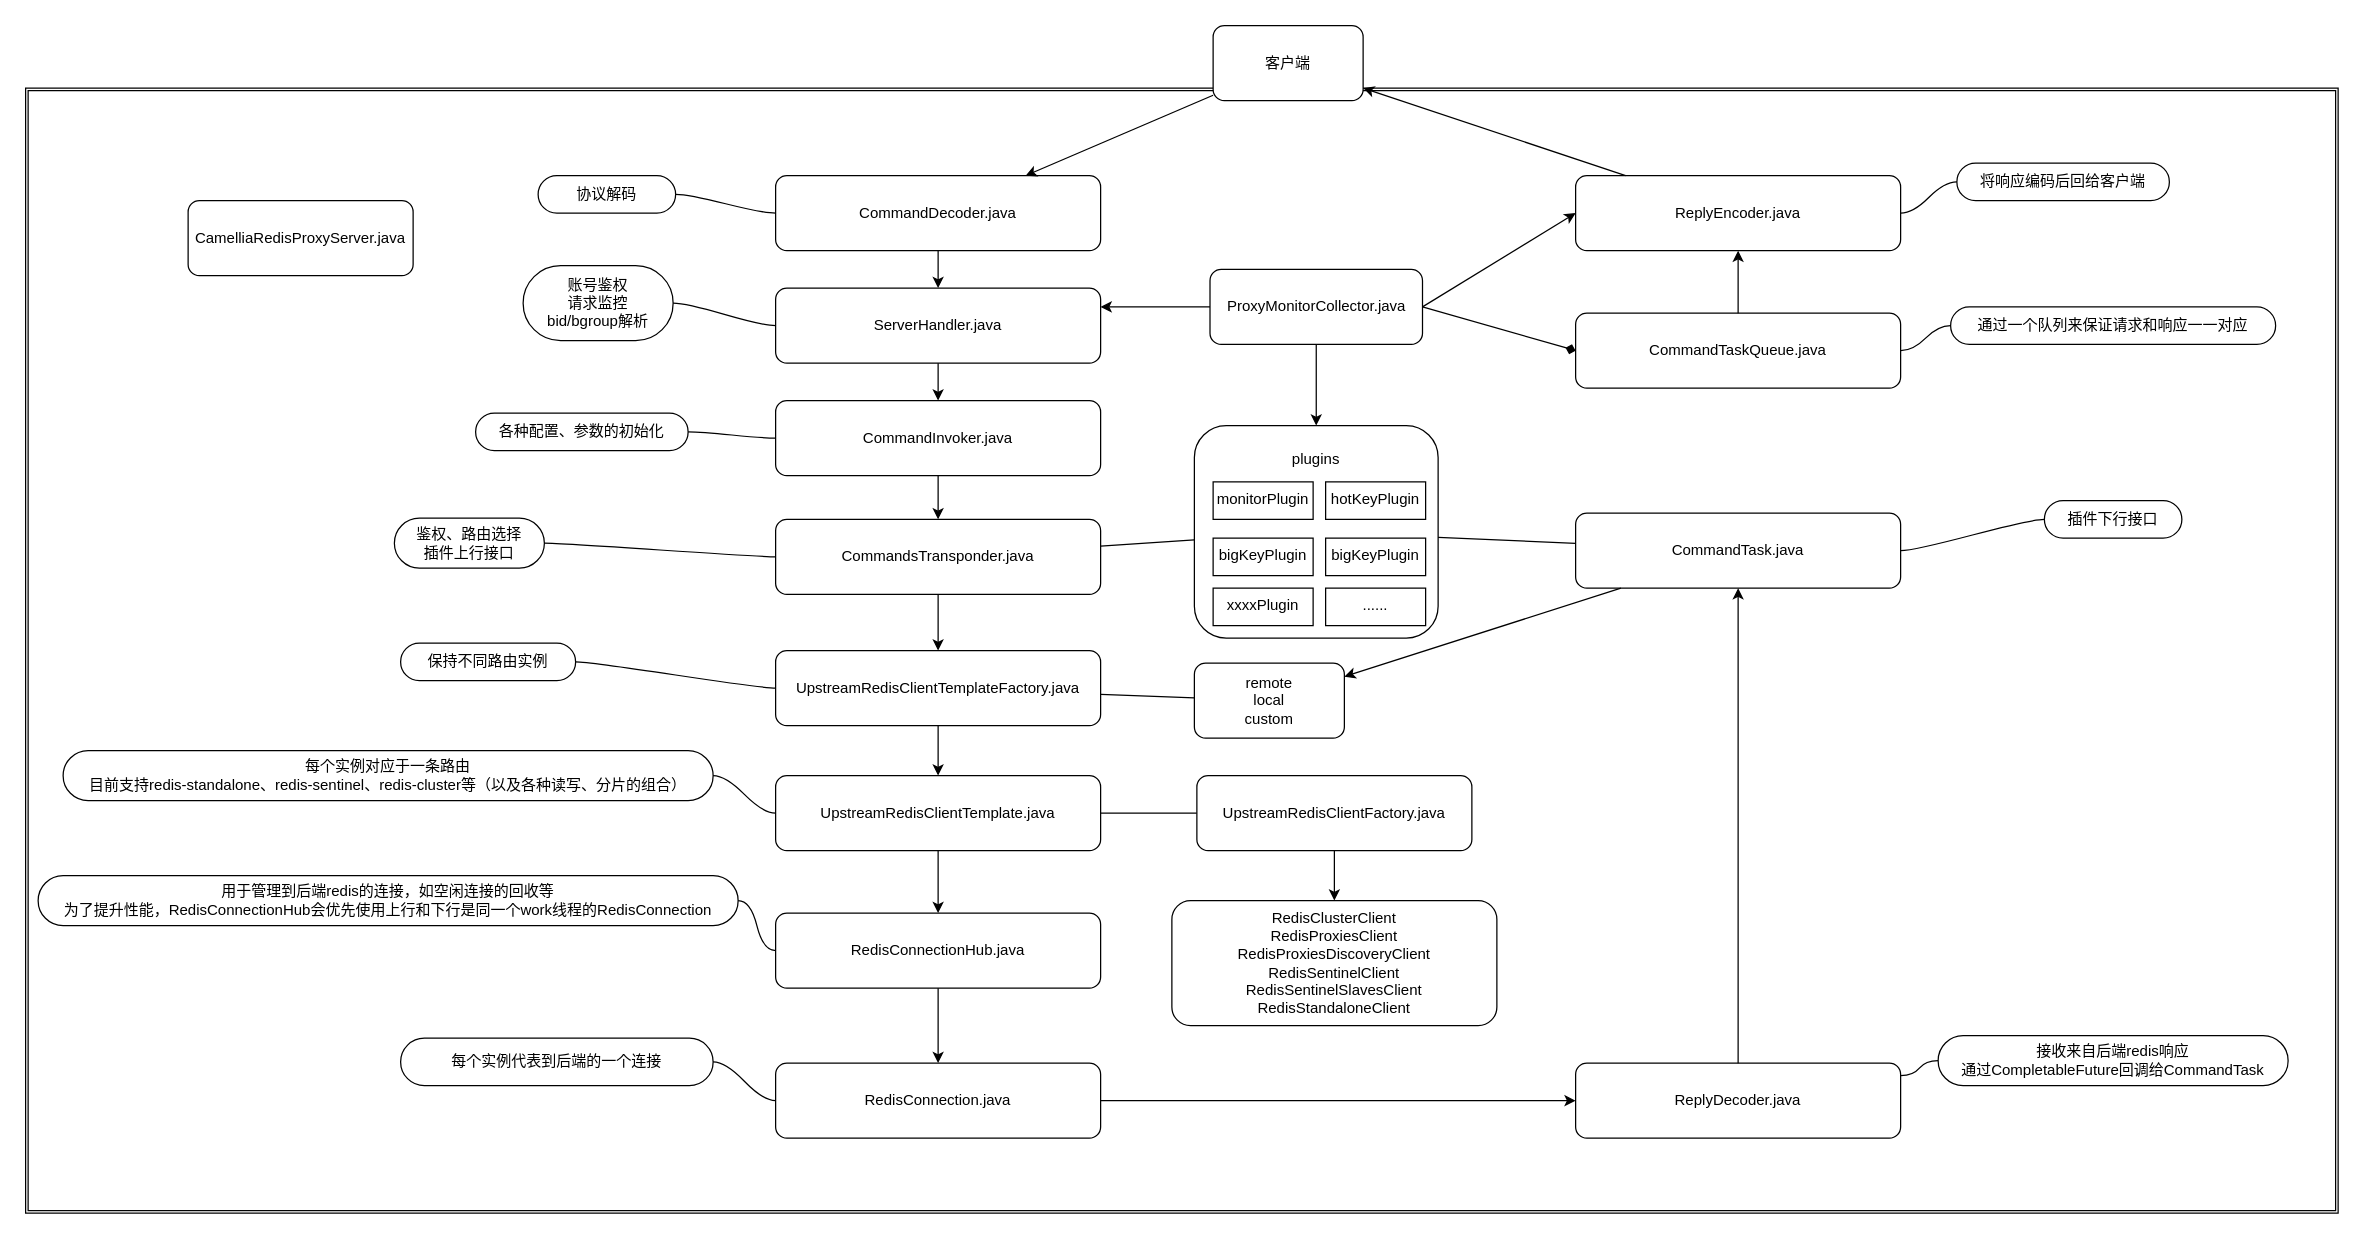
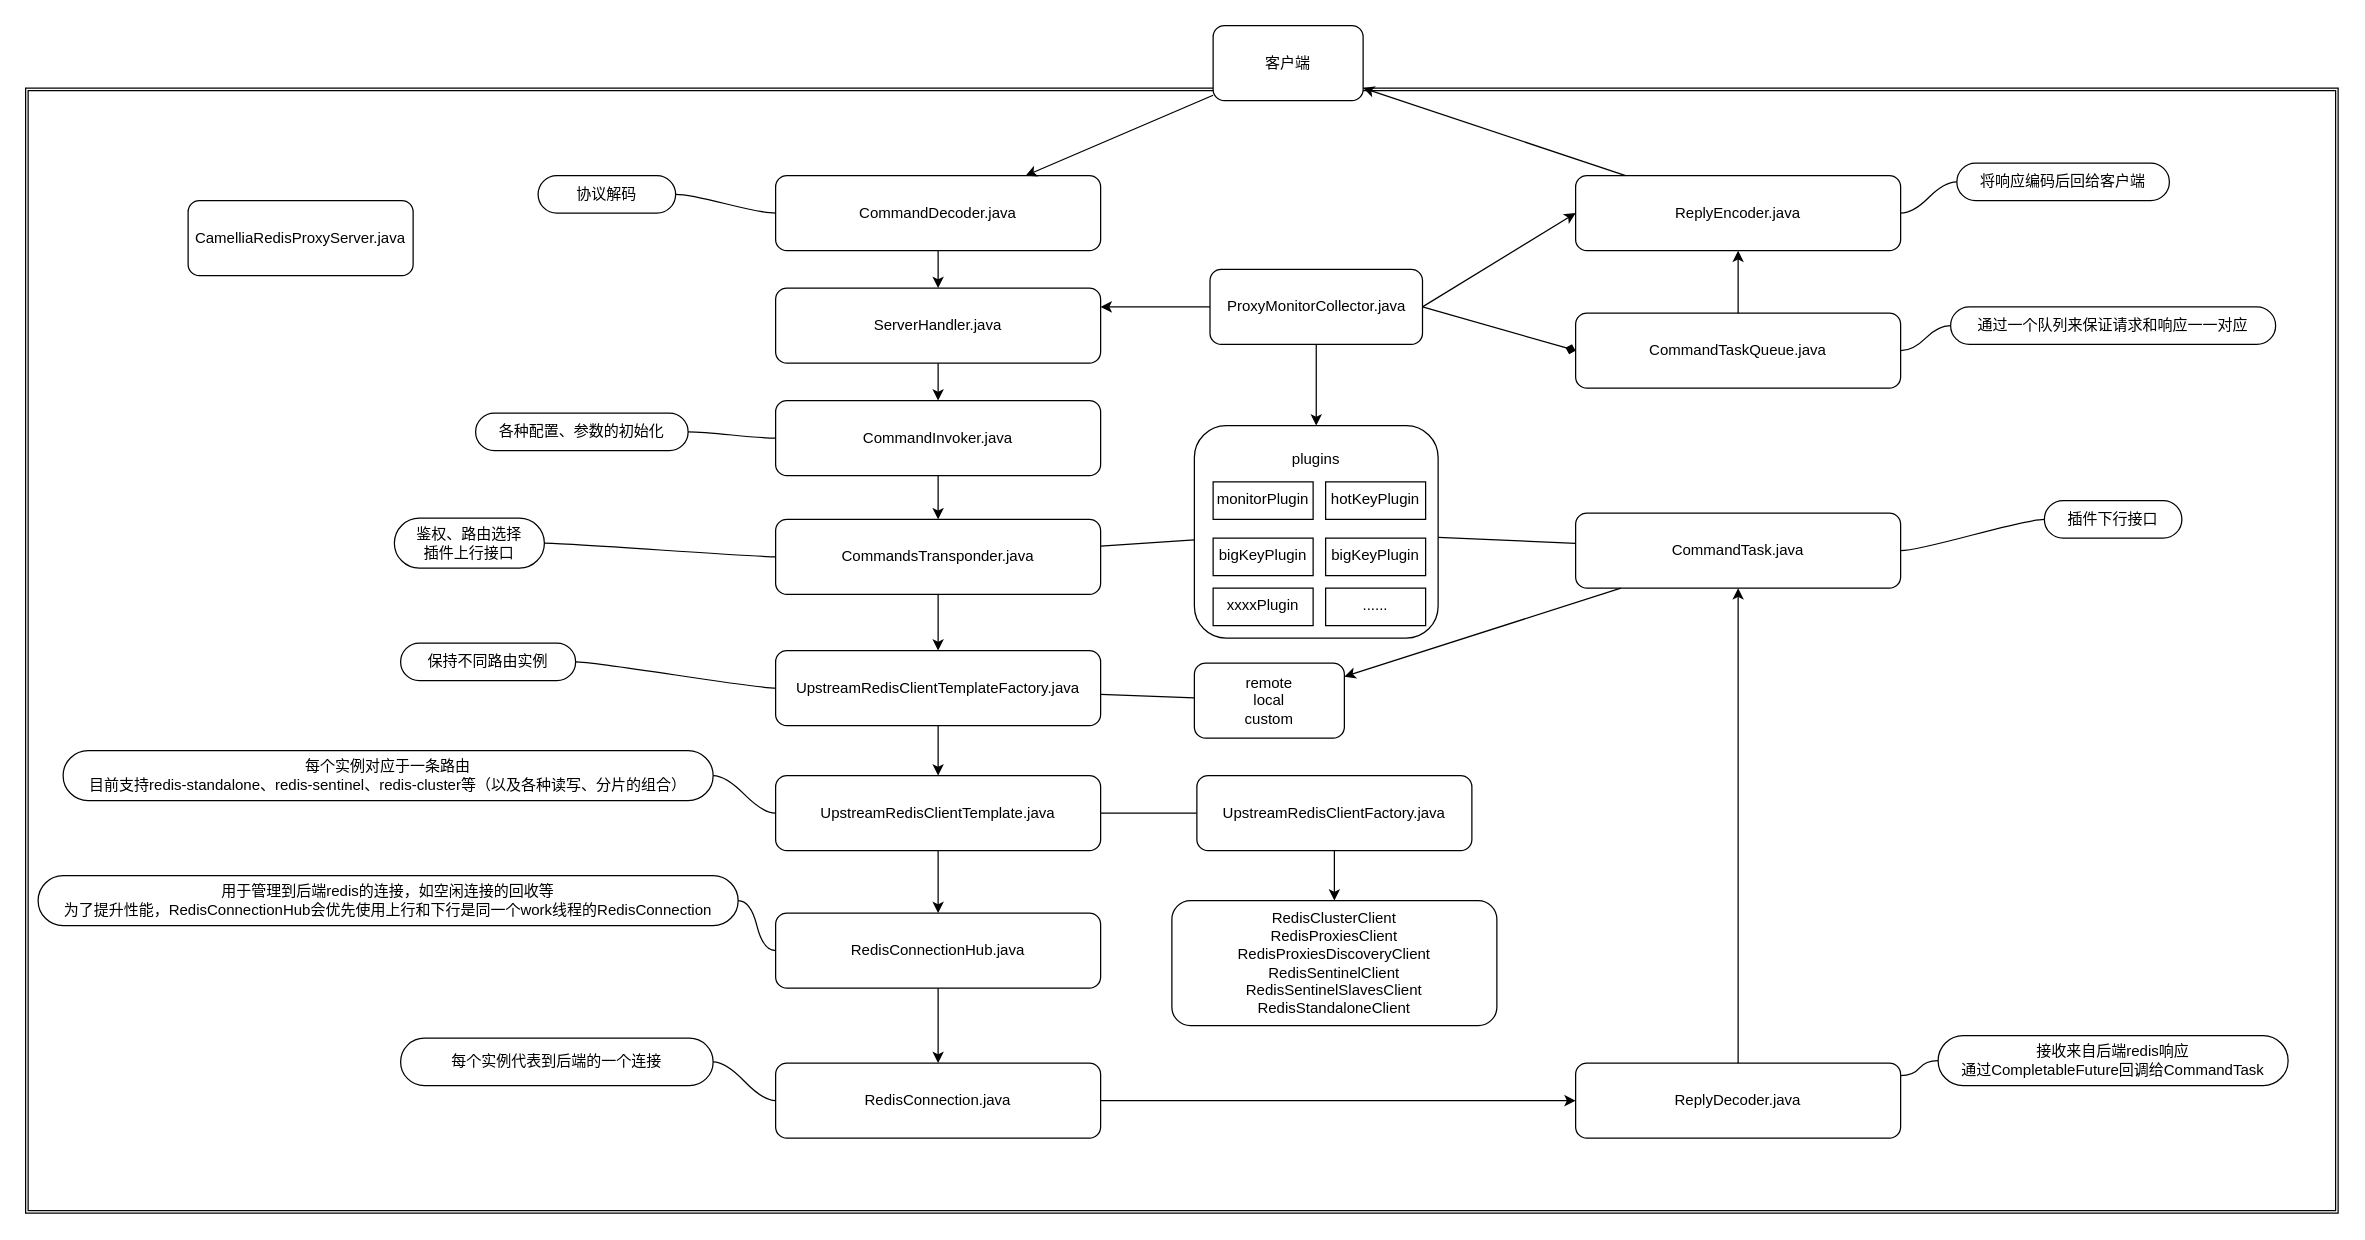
node "账号鉴权 请求监控 bid/bgroup解析": removed
edge "账号鉴权 请求监控 bid/bgroup解析" -- "ServerHandler.java": removed
